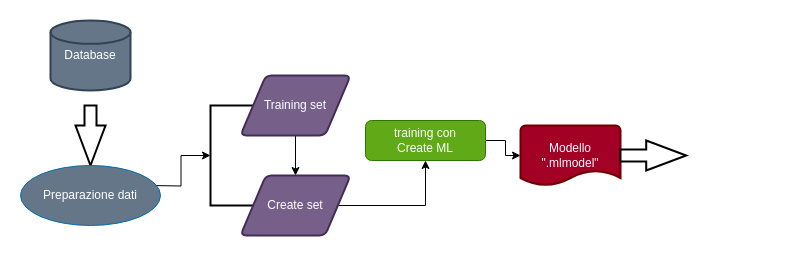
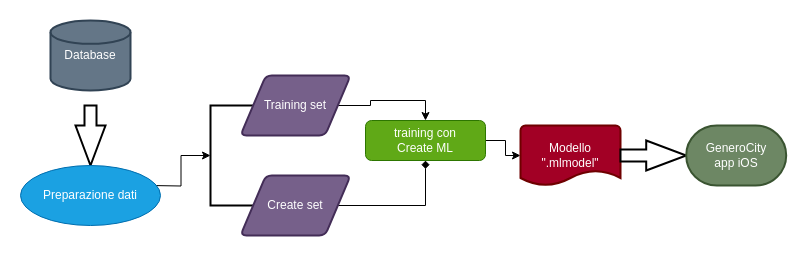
edge "Training set" -> "Create set": now "Training set" -> "training con Create ML"
node "GeneroCity app iOS": added
edge "Create set" -> "training con Create ML": arrowhead classic -> diamond
node "Preparazione dati": fillcolor #647687 -> #1ba1e2
